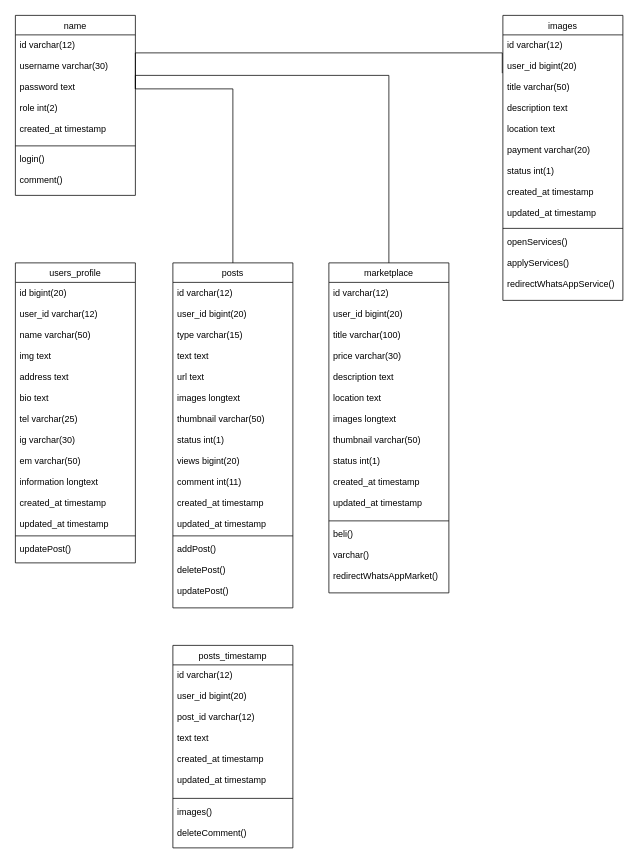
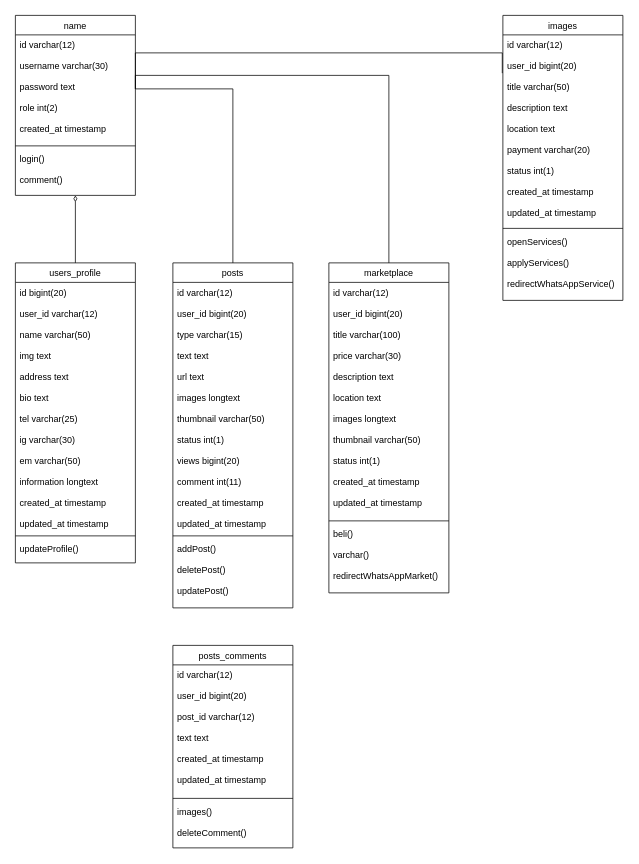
edge "users_profile" -> "name": added
node "updatePost()": label "updatePost()" -> "updateProfile()"
node "posts_timestamp": label "posts_timestamp" -> "posts_comments"
